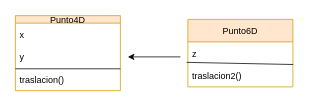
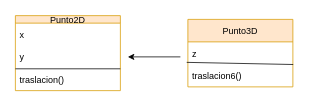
node "Punto4D": label "Punto4D" -> "Punto2D"
node "Punto6D": label "Punto6D" -> "Punto3D"
node "traslacion2()": label "traslacion2()" -> "traslacion6()"
